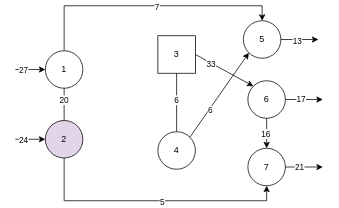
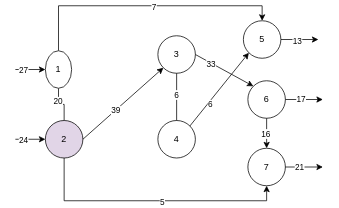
node "3": shape rectangle -> ellipse
node "1": size 38x38 -> 26x38
edge "2" -> "3": added, label "39"
node "4": moved (177, 150) -> (177, 139)
